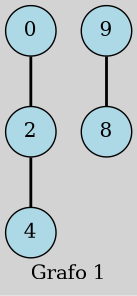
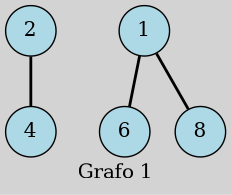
node "0": removed
node "9": label "9" -> "1"
node "6": added
